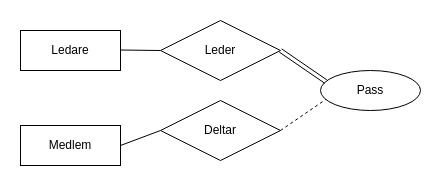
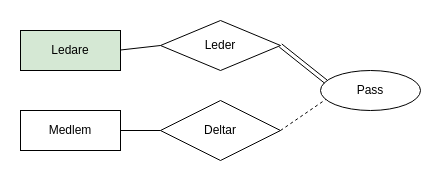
node "Ledare": fillcolor #ffffff -> #d5e8d4
node "Leder": size 120x60 -> 120x50
node "Medlem": moved (71, 146) -> (71, 131)
